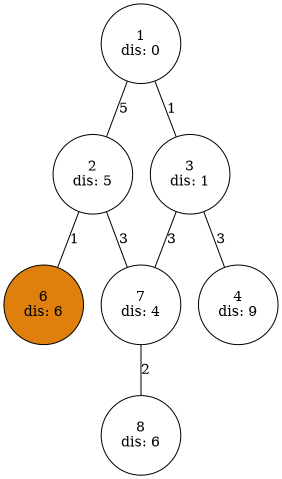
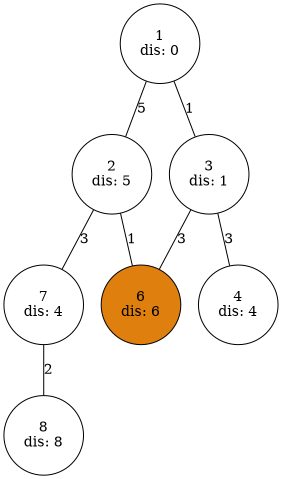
edge "3 dis: 1" -- "7 dis: 4": now "3 dis: 1" -- "6 dis: 6"
node "4 dis: 9": label "4 dis: 9" -> "4 dis: 4"
node "8 dis: 6": label "8 dis: 6" -> "8 dis: 8"
